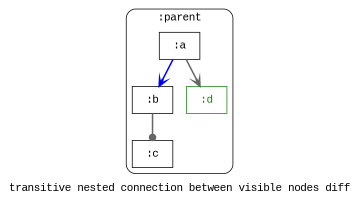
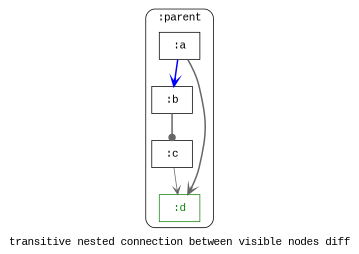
edge ":c" -> ":d": added
